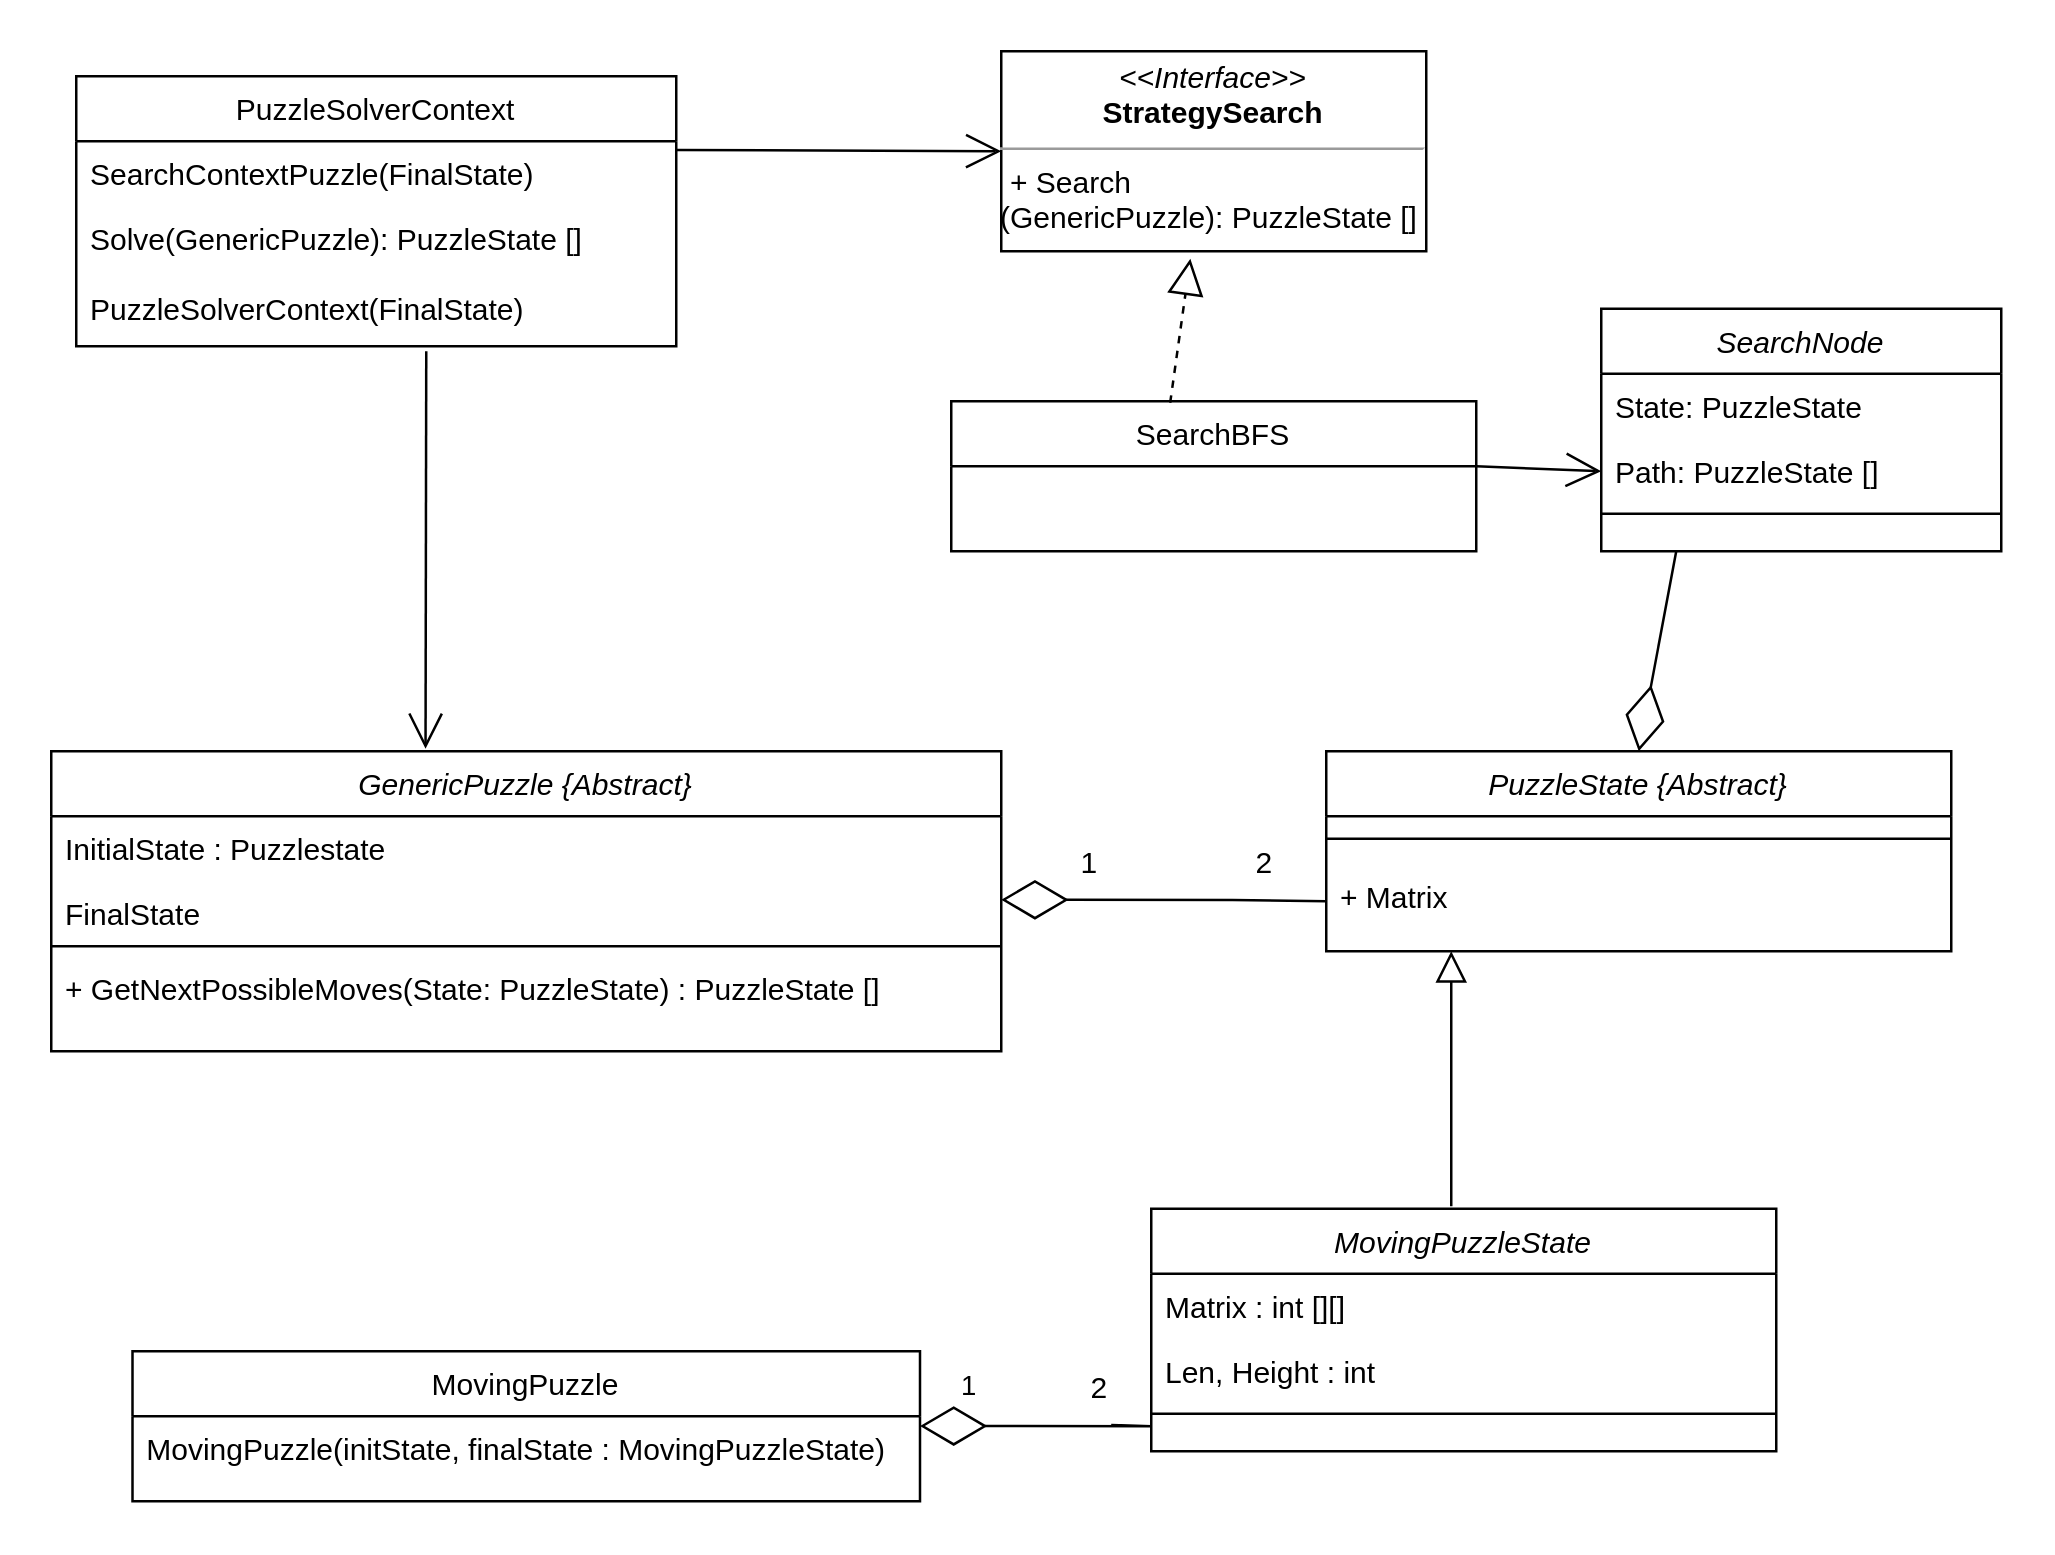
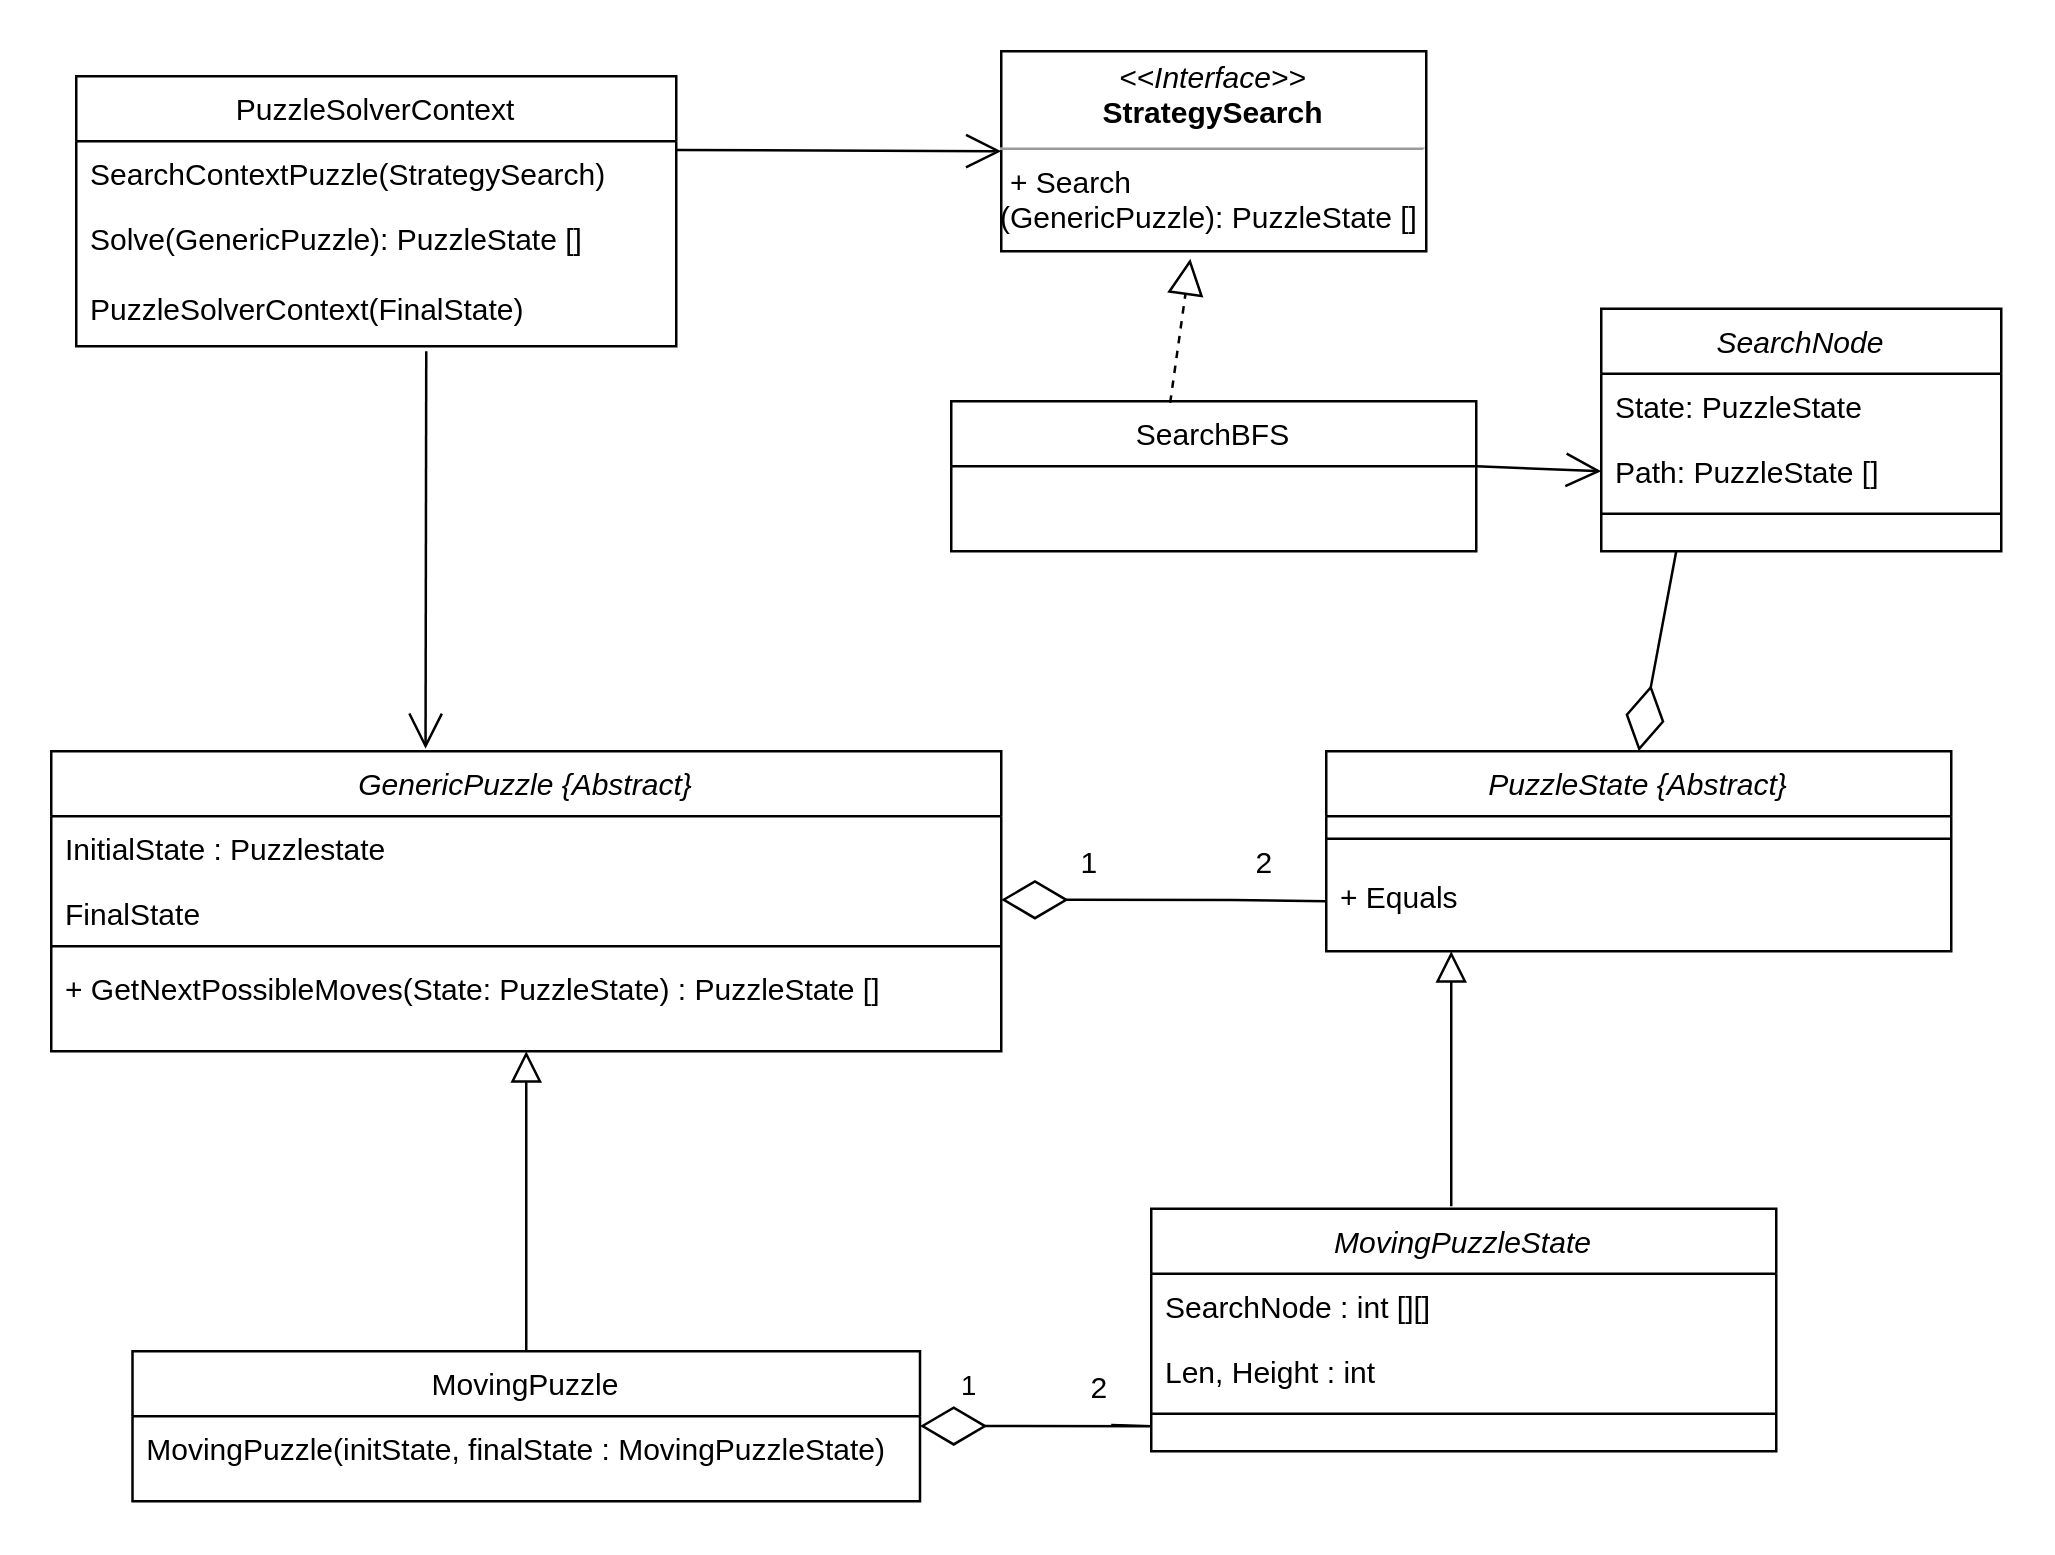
node "SearchContextPuzzle(FinalState)": label "SearchContextPuzzle(FinalState)" -> "SearchContextPuzzle(StrategySearch)"
node "+ Matrix": label "+ Matrix" -> "+ Equals"
edge "MovingPuzzle" -> "GenericPuzzle {Abstract}": added
node "Matrix : int [][]": label "Matrix : int [][]" -> "SearchNode : int [][]"
